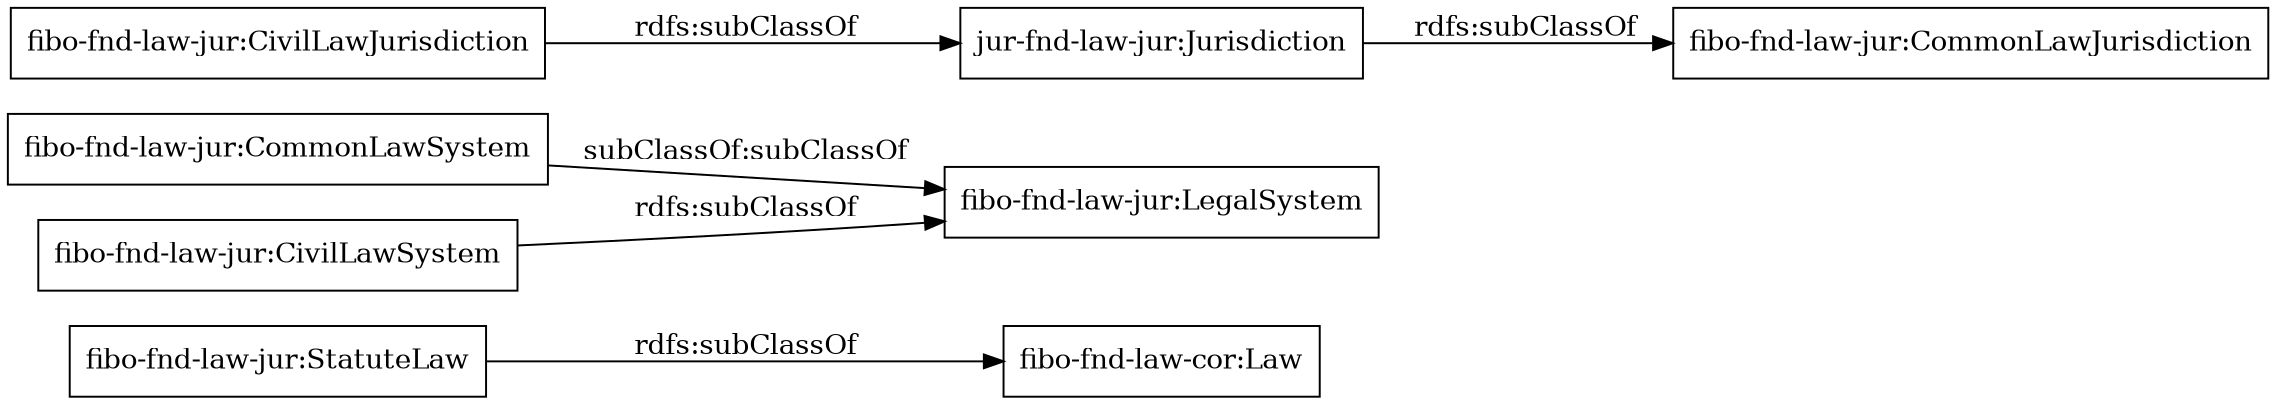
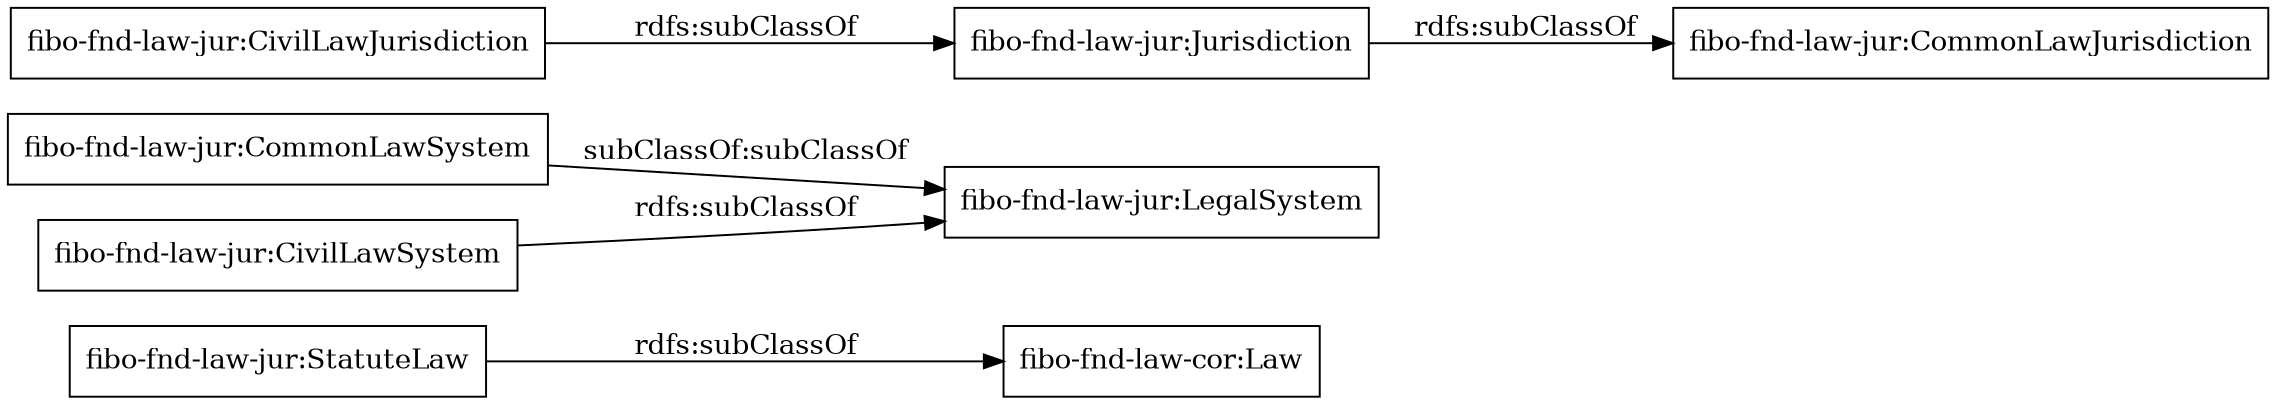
node "jur-fnd-law-jur:Jurisdiction": label "jur-fnd-law-jur:Jurisdiction" -> "fibo-fnd-law-jur:Jurisdiction"
